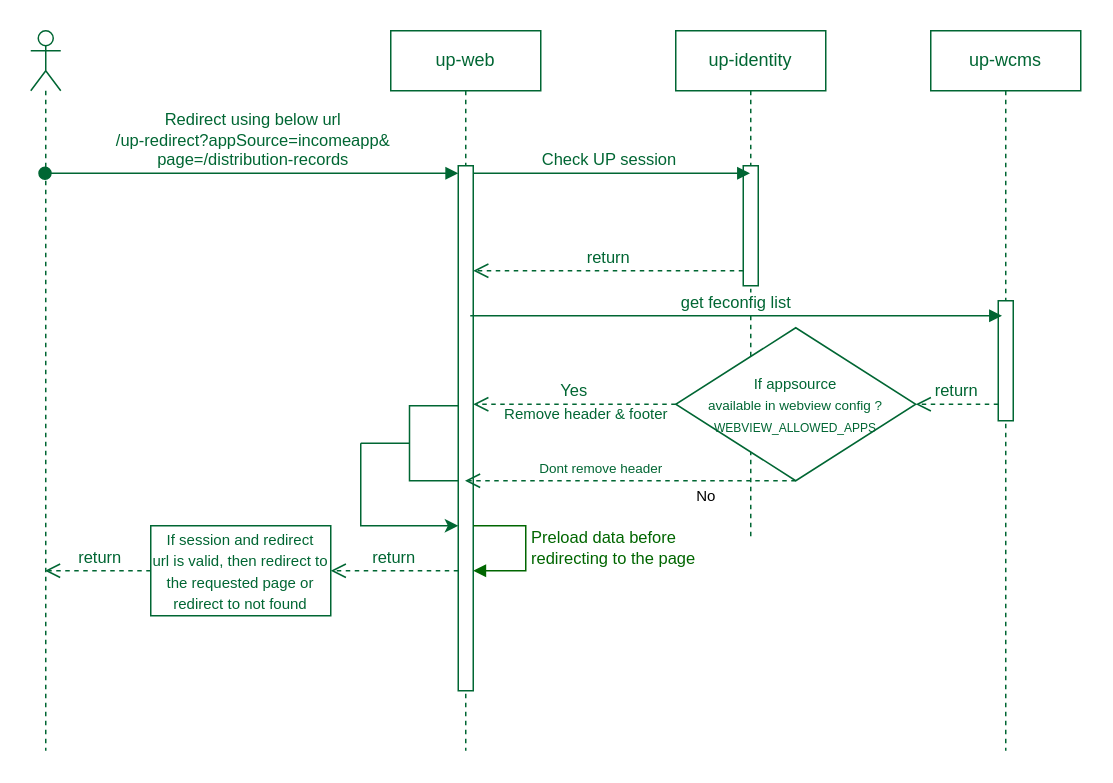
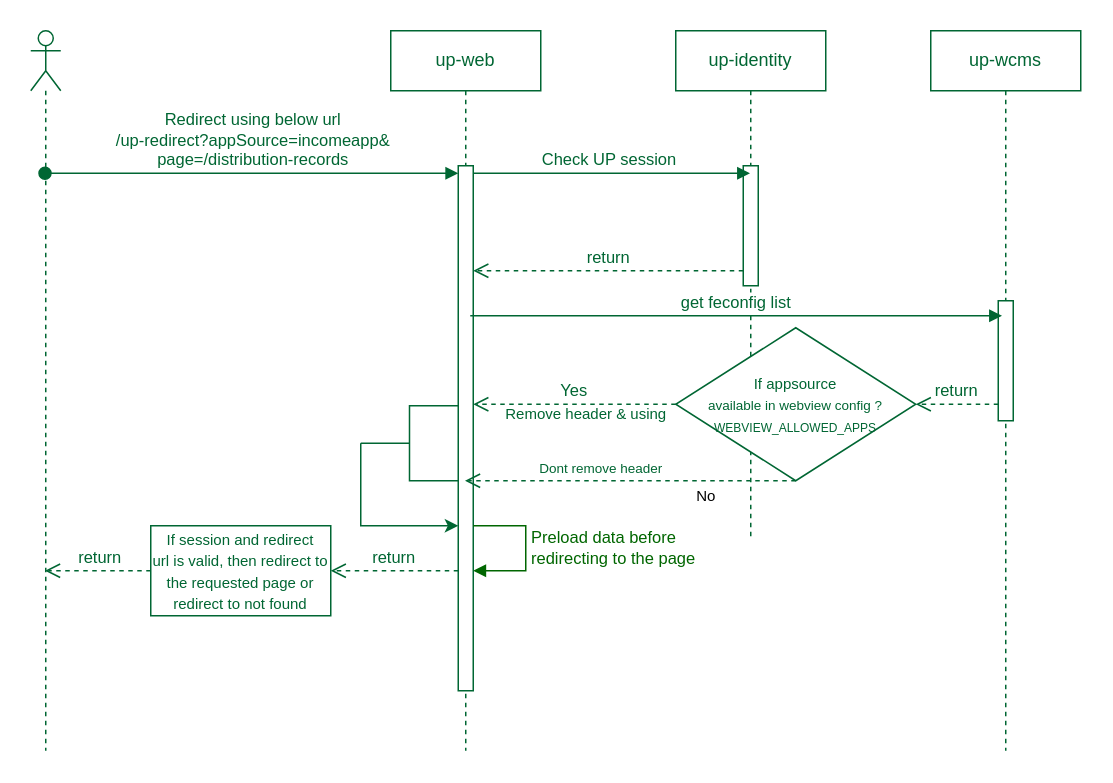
node "Remove header & footer": label "Remove header & footer" -> "Remove header & using"
